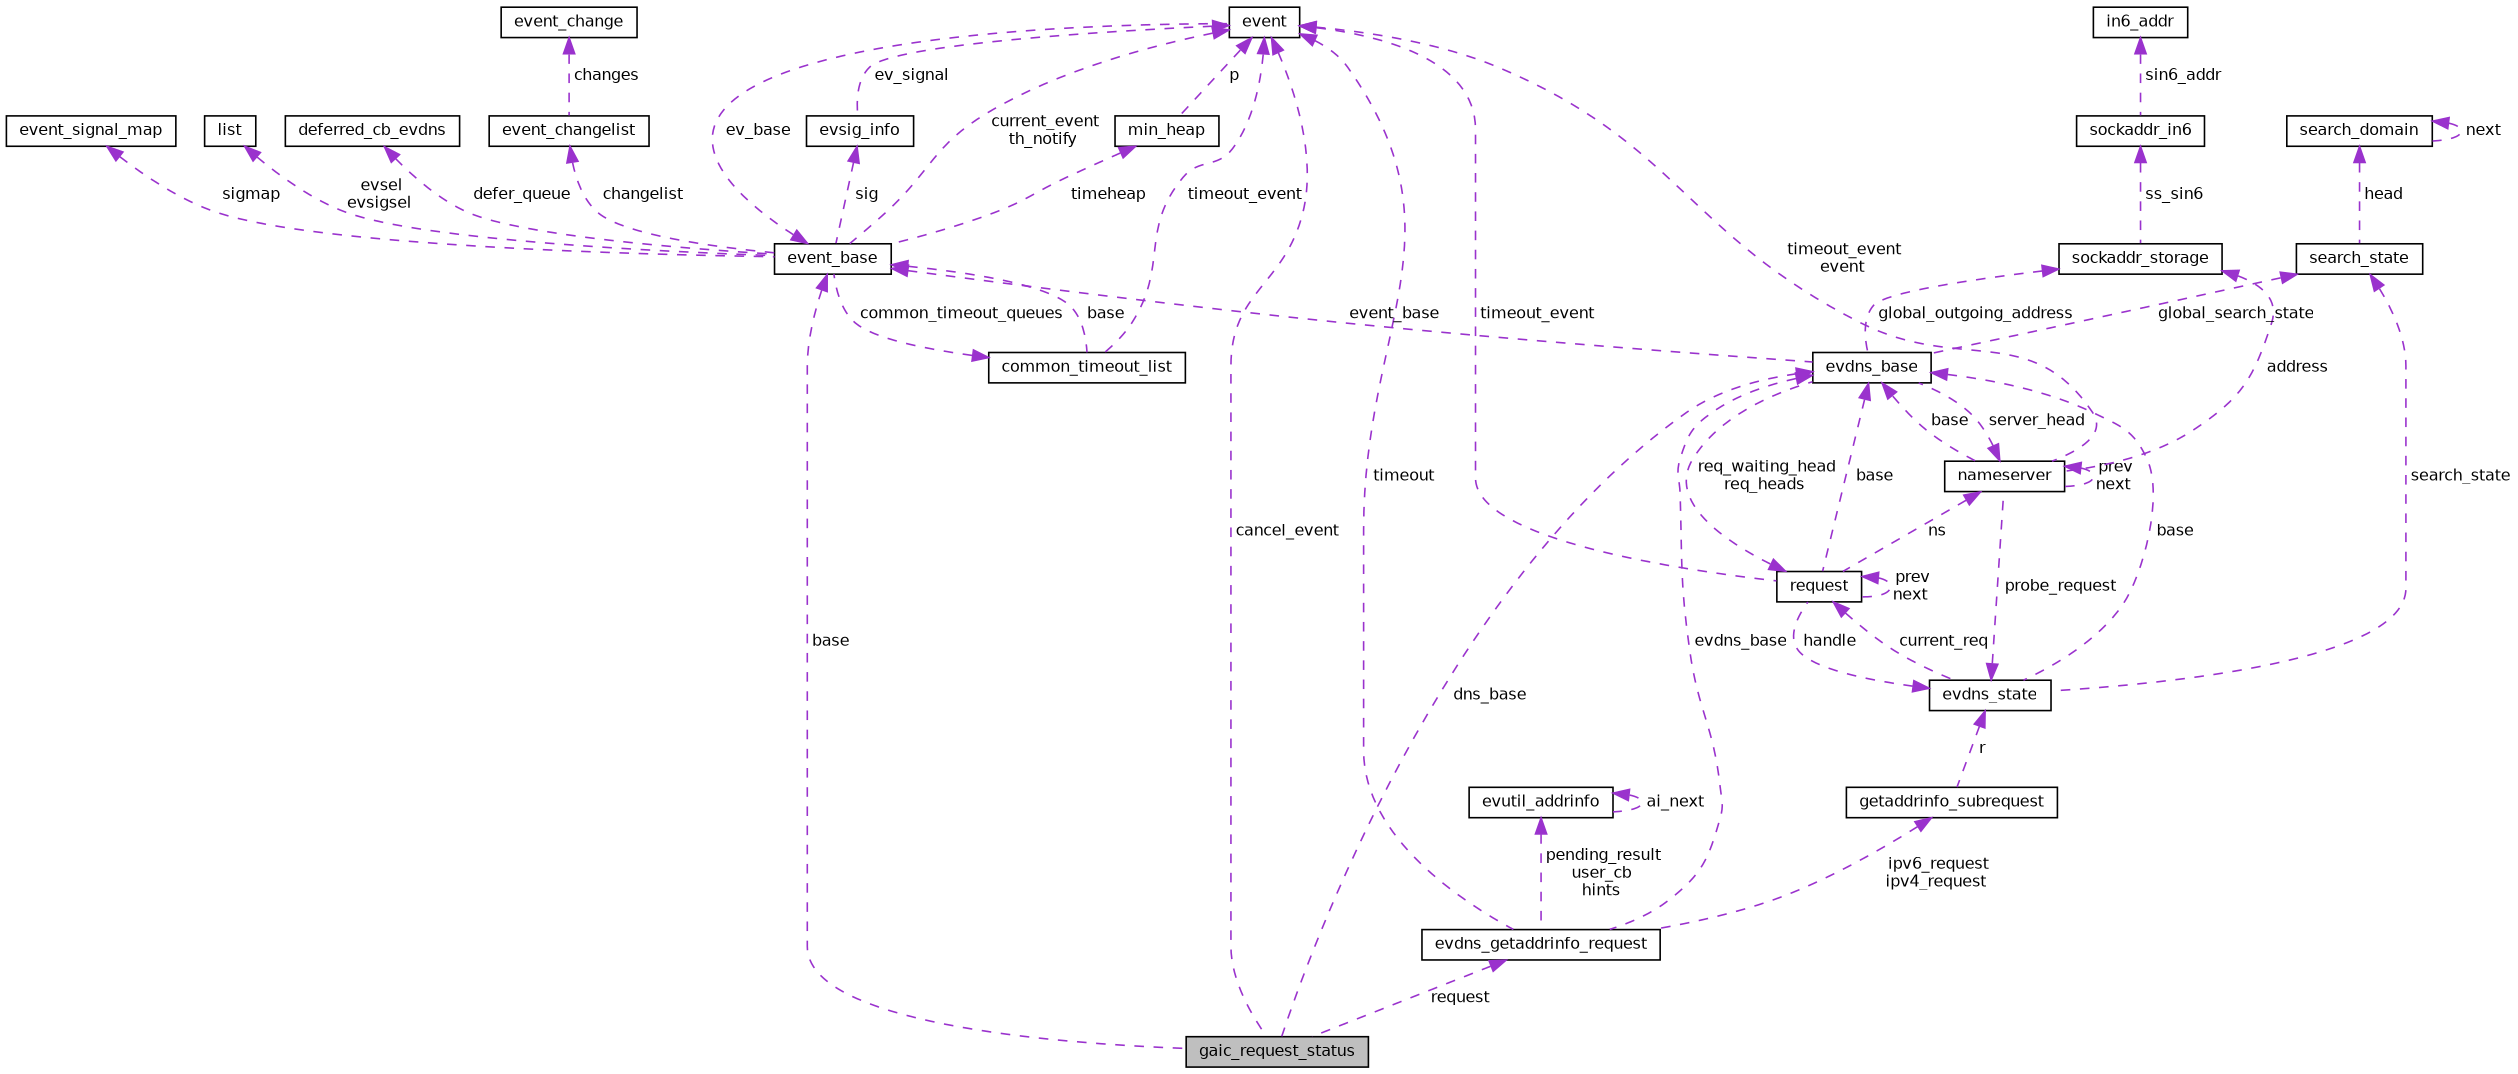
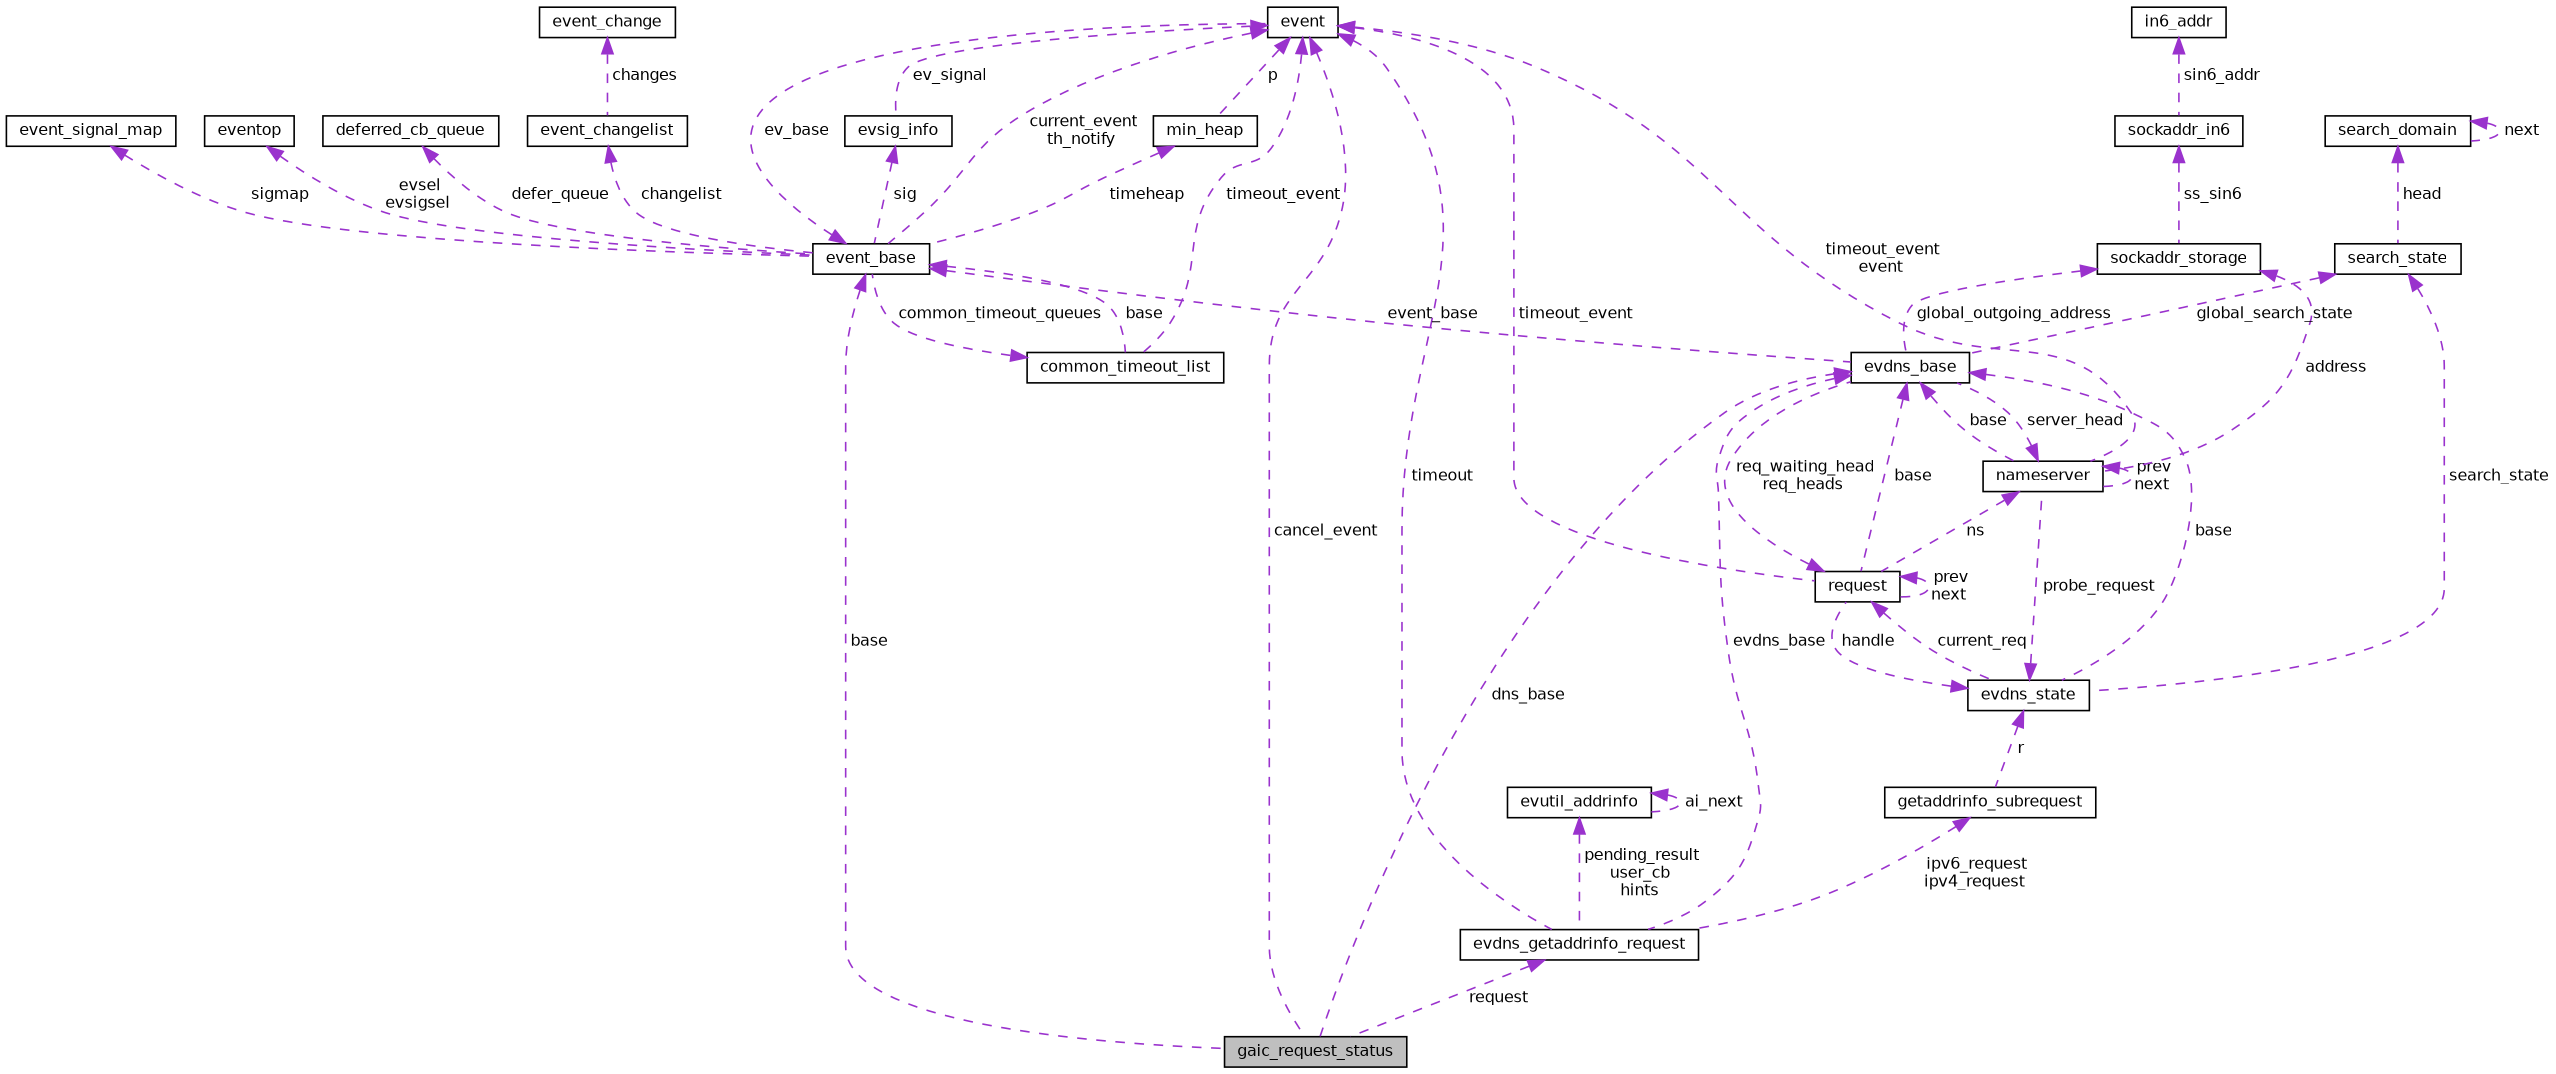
node "list": label "list" -> "eventop"
node "deferred_cb_evdns": label "deferred_cb_evdns" -> "deferred_cb_queue"
